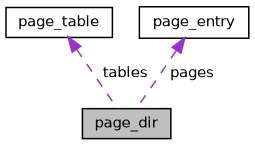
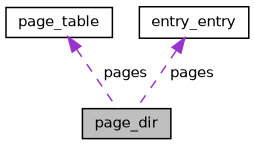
node "page_entry": label "page_entry" -> "entry_entry"
edge "page_dir" -> "page_table": label " tables" -> " pages"
